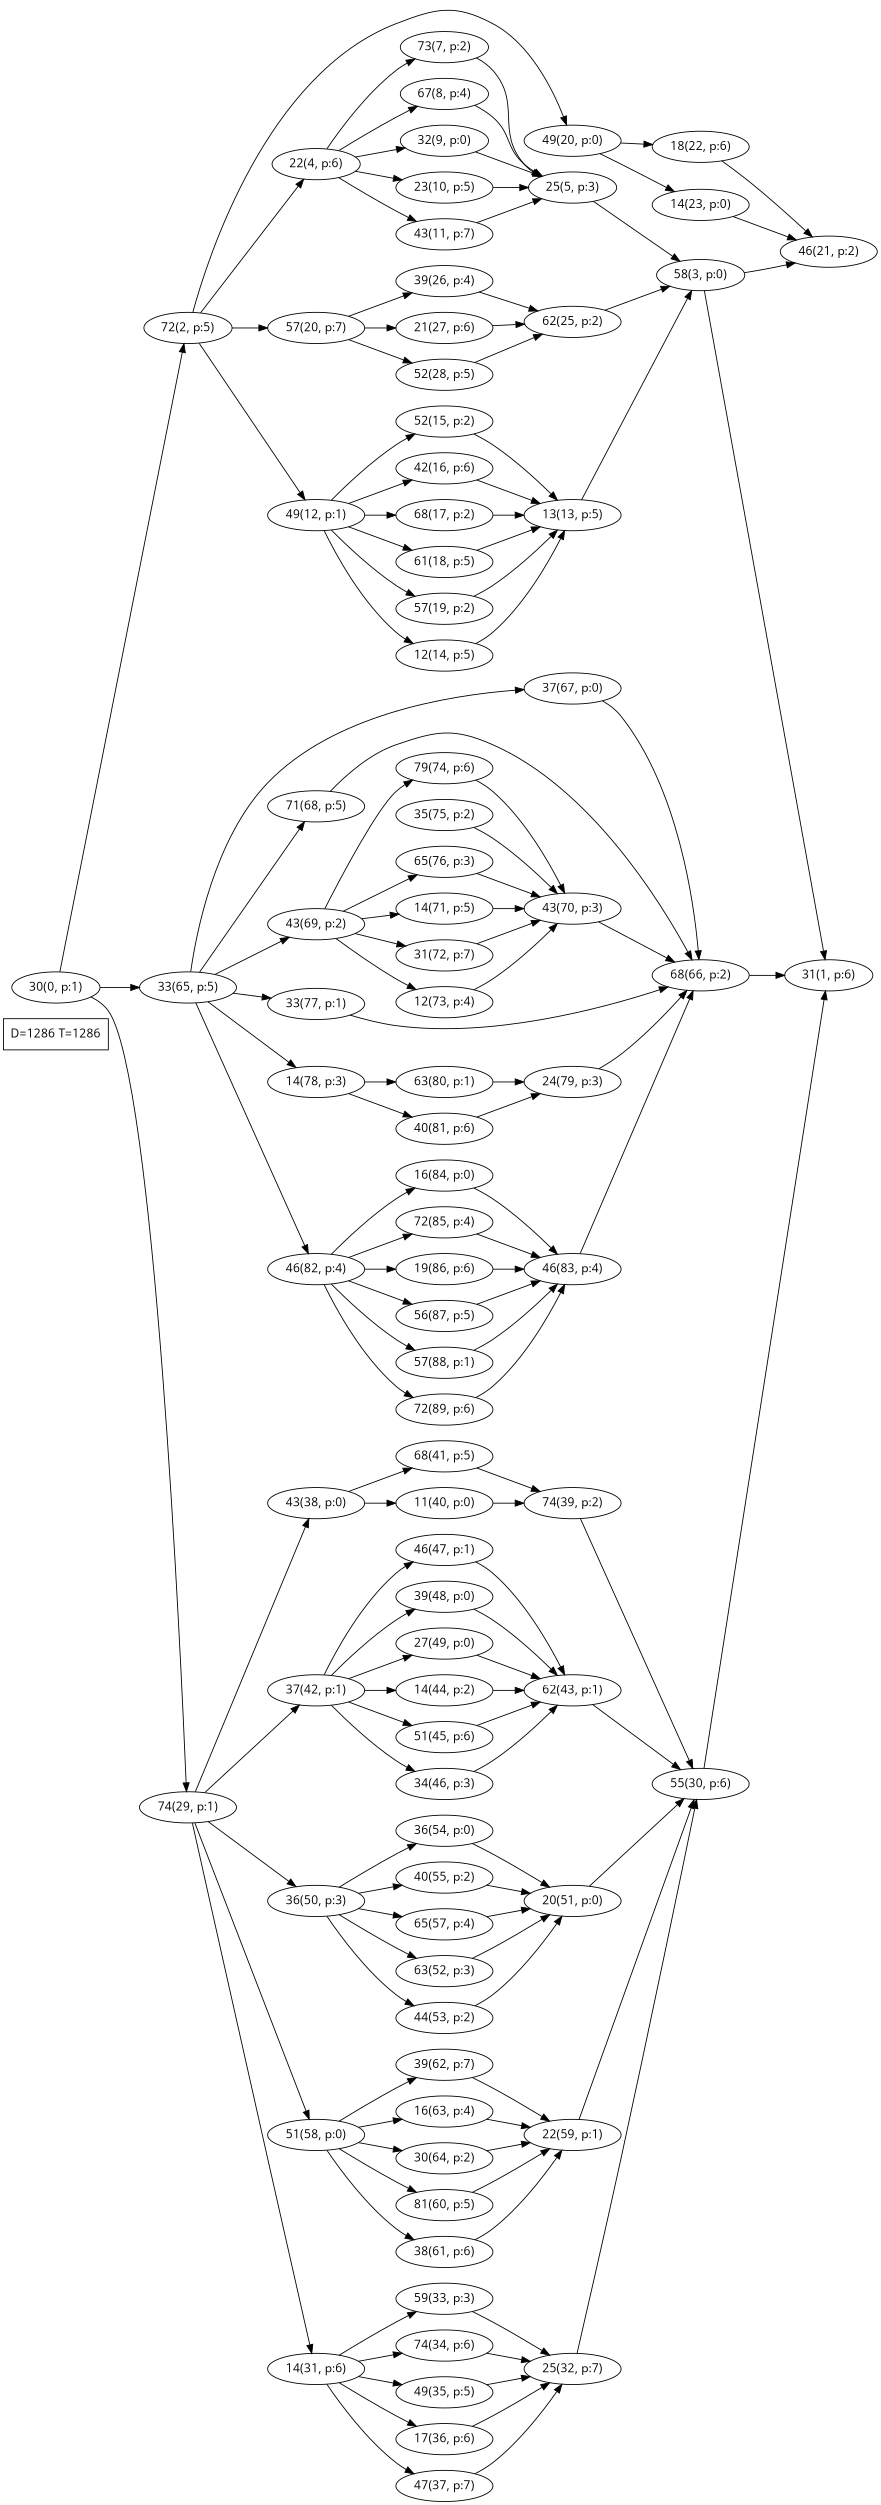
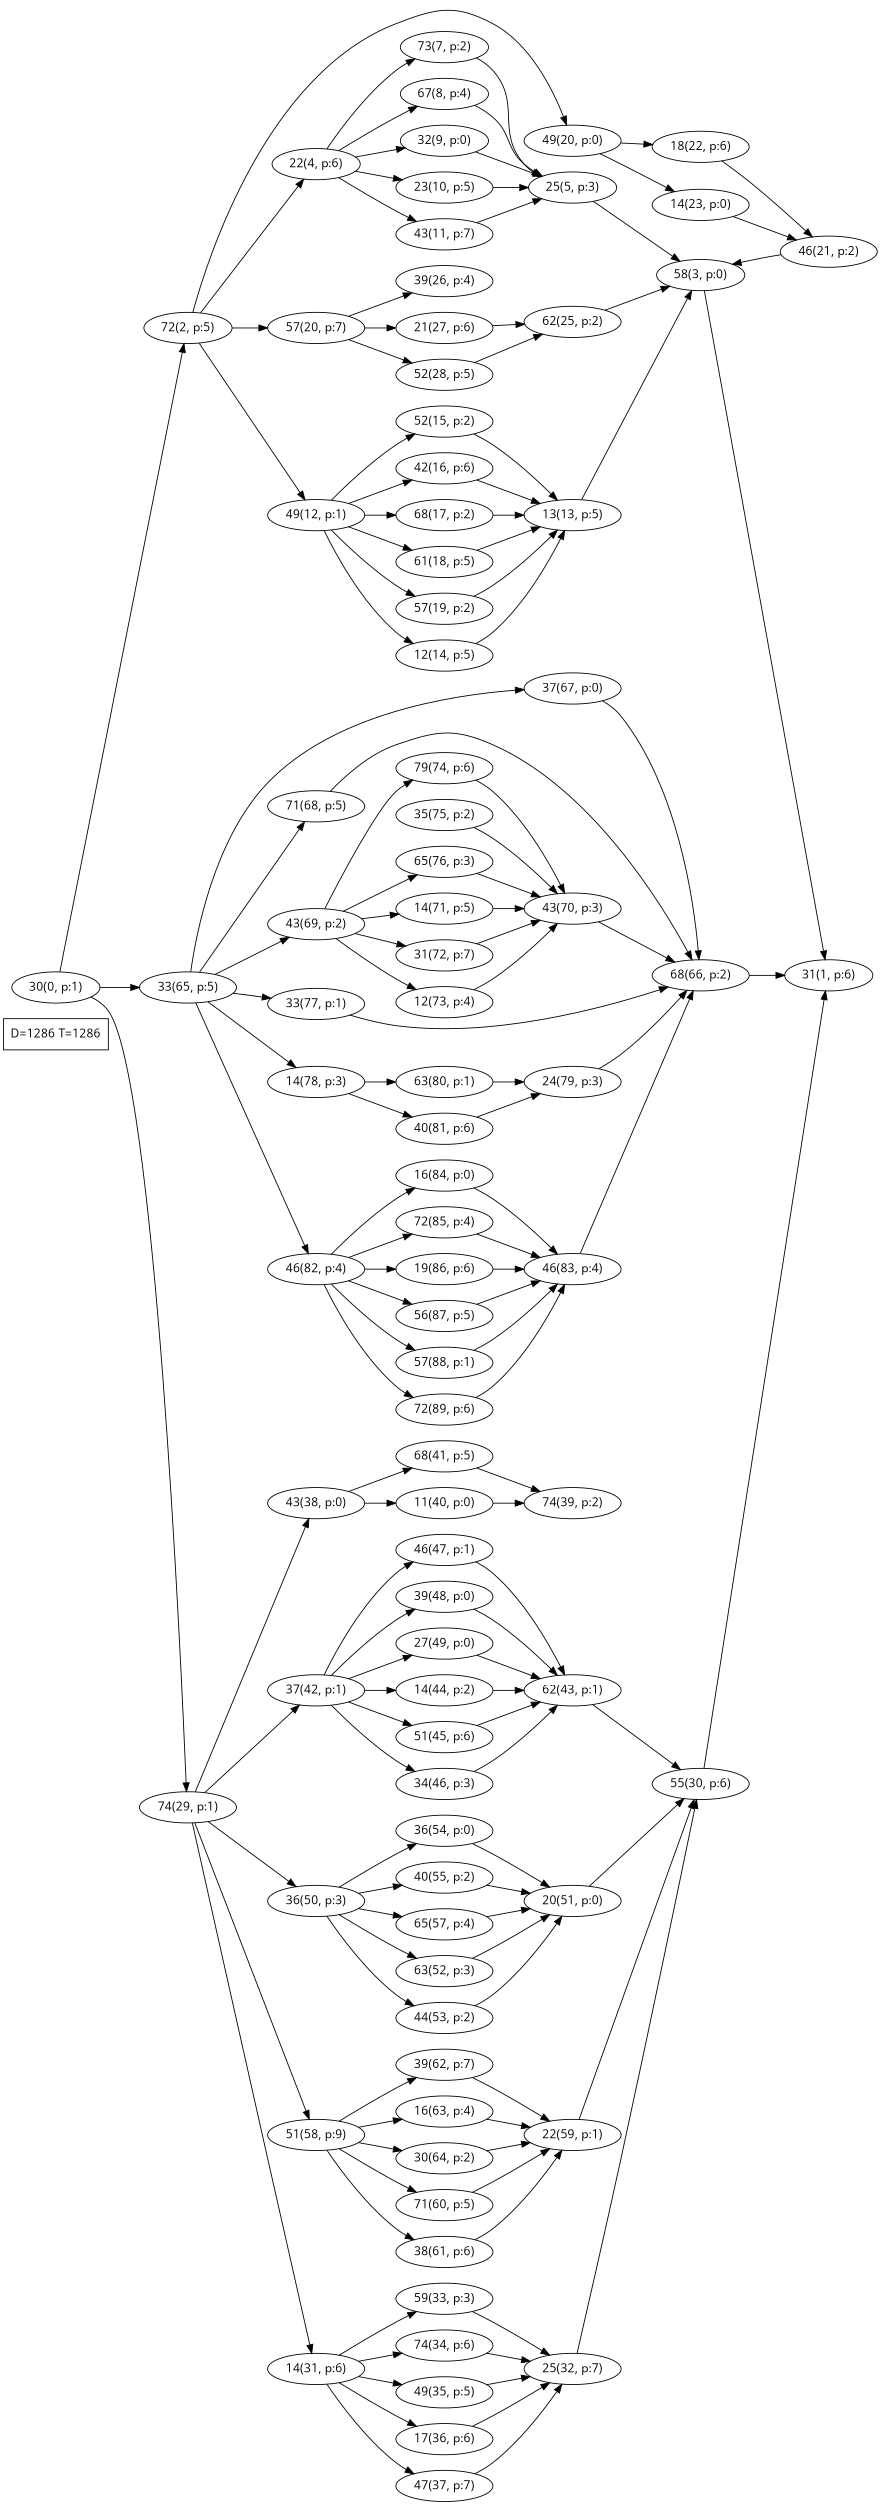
edge "58(3, p:0)" -> "46(21, p:2)": reversed
edge "39(26, p:4)" -> "62(25, p:2)": removed
edge "74(39, p:2)" -> "55(30, p:6)": removed
node "51(58, p:0)": label "51(58, p:0)" -> "51(58, p:9)"
node "81(60, p:5)": label "81(60, p:5)" -> "71(60, p:5)"
